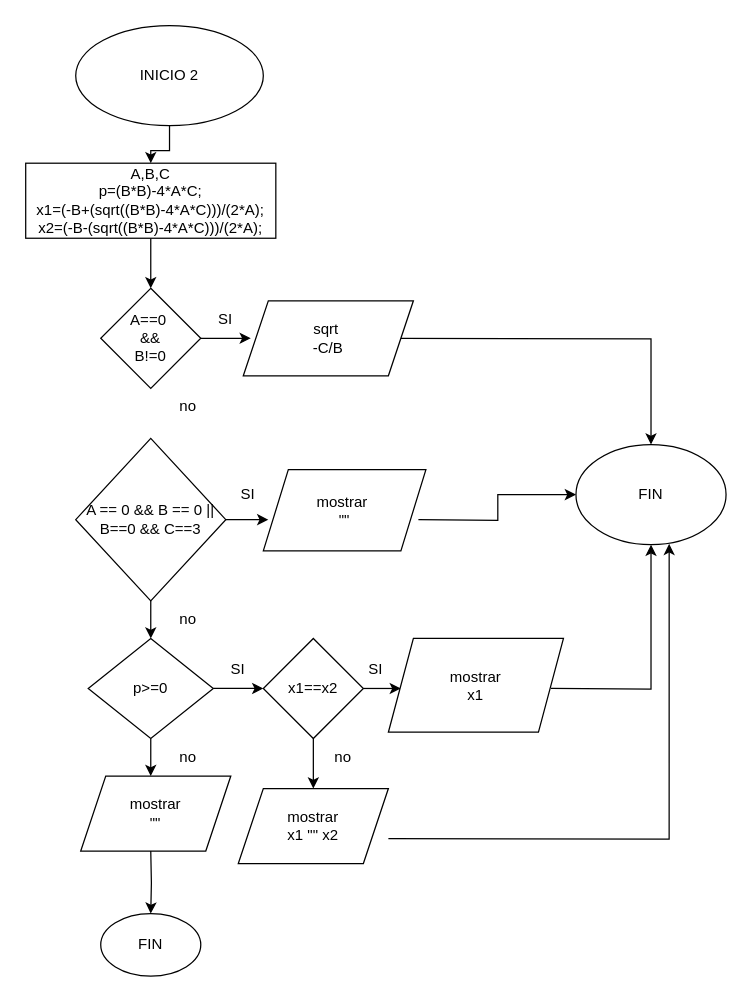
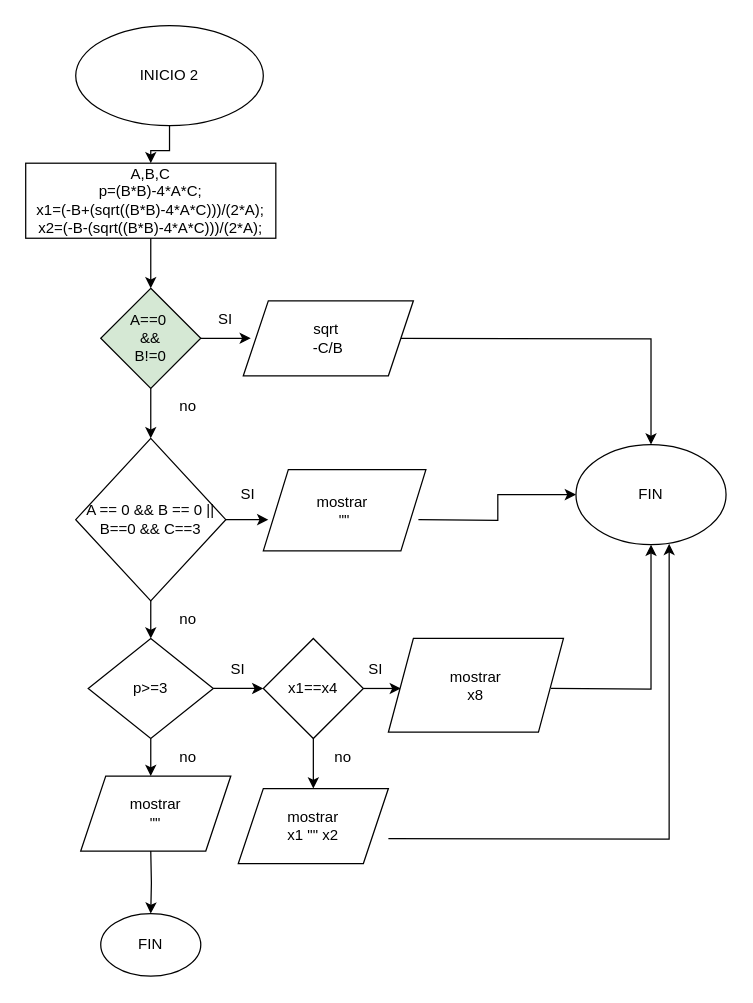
node "A==0 && B!=0": fillcolor #ffffff -> #d5e8d4
edge "A==0 && B!=0" -> "A == 0 && B == 0 || B==0 && C==3": added
node "mostrar x1": label "mostrar x1" -> "mostrar x8"
node "p>=0": label "p>=0" -> "p>=3"
node "x1==x2": label "x1==x2" -> "x1==x4"
